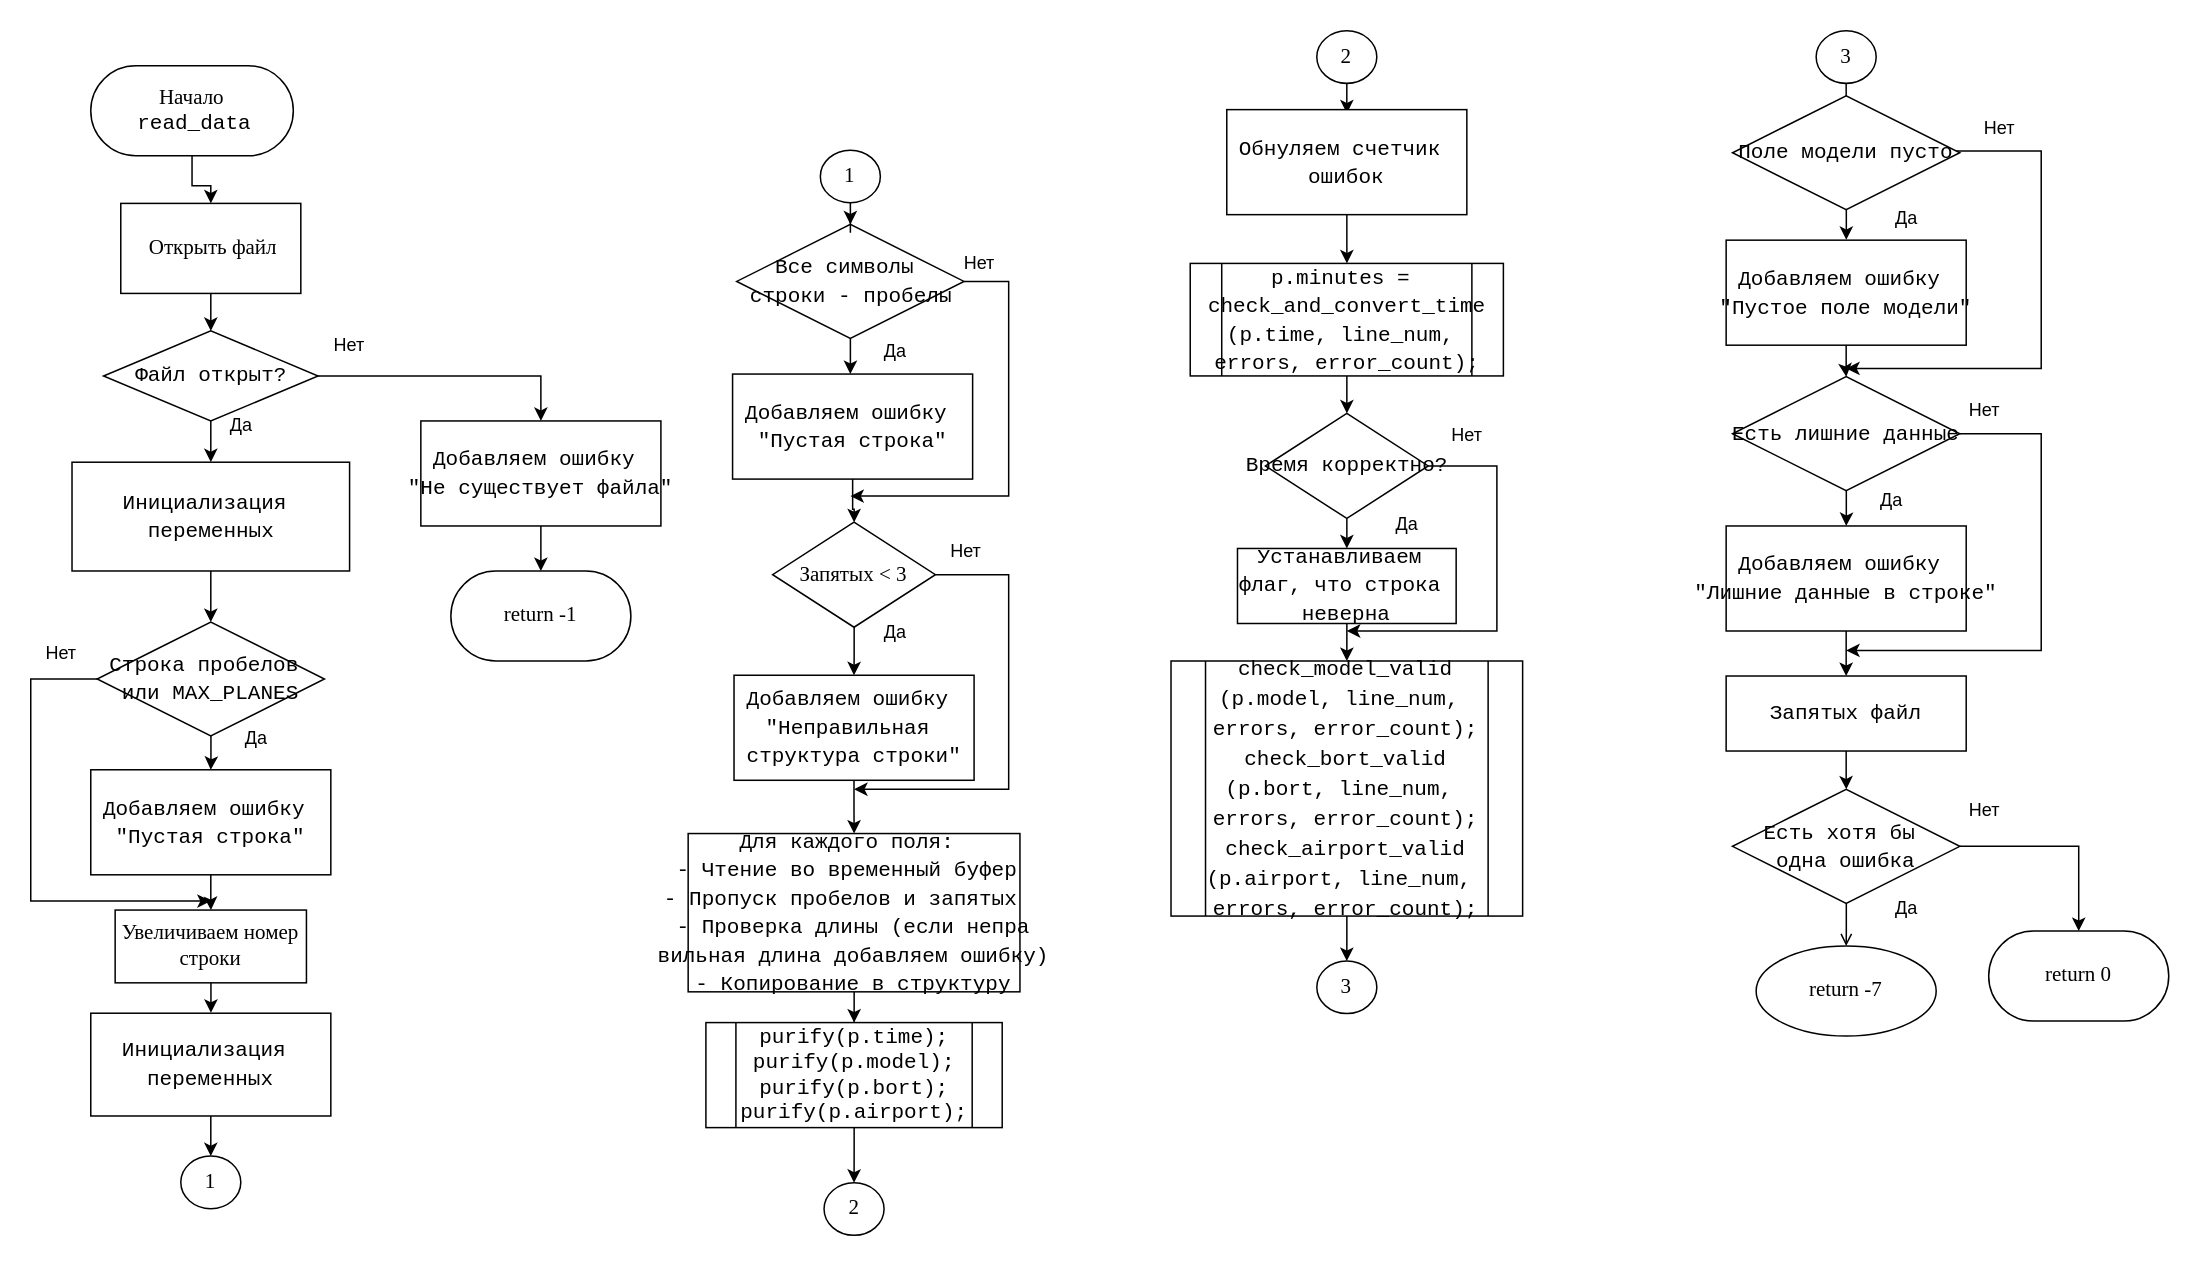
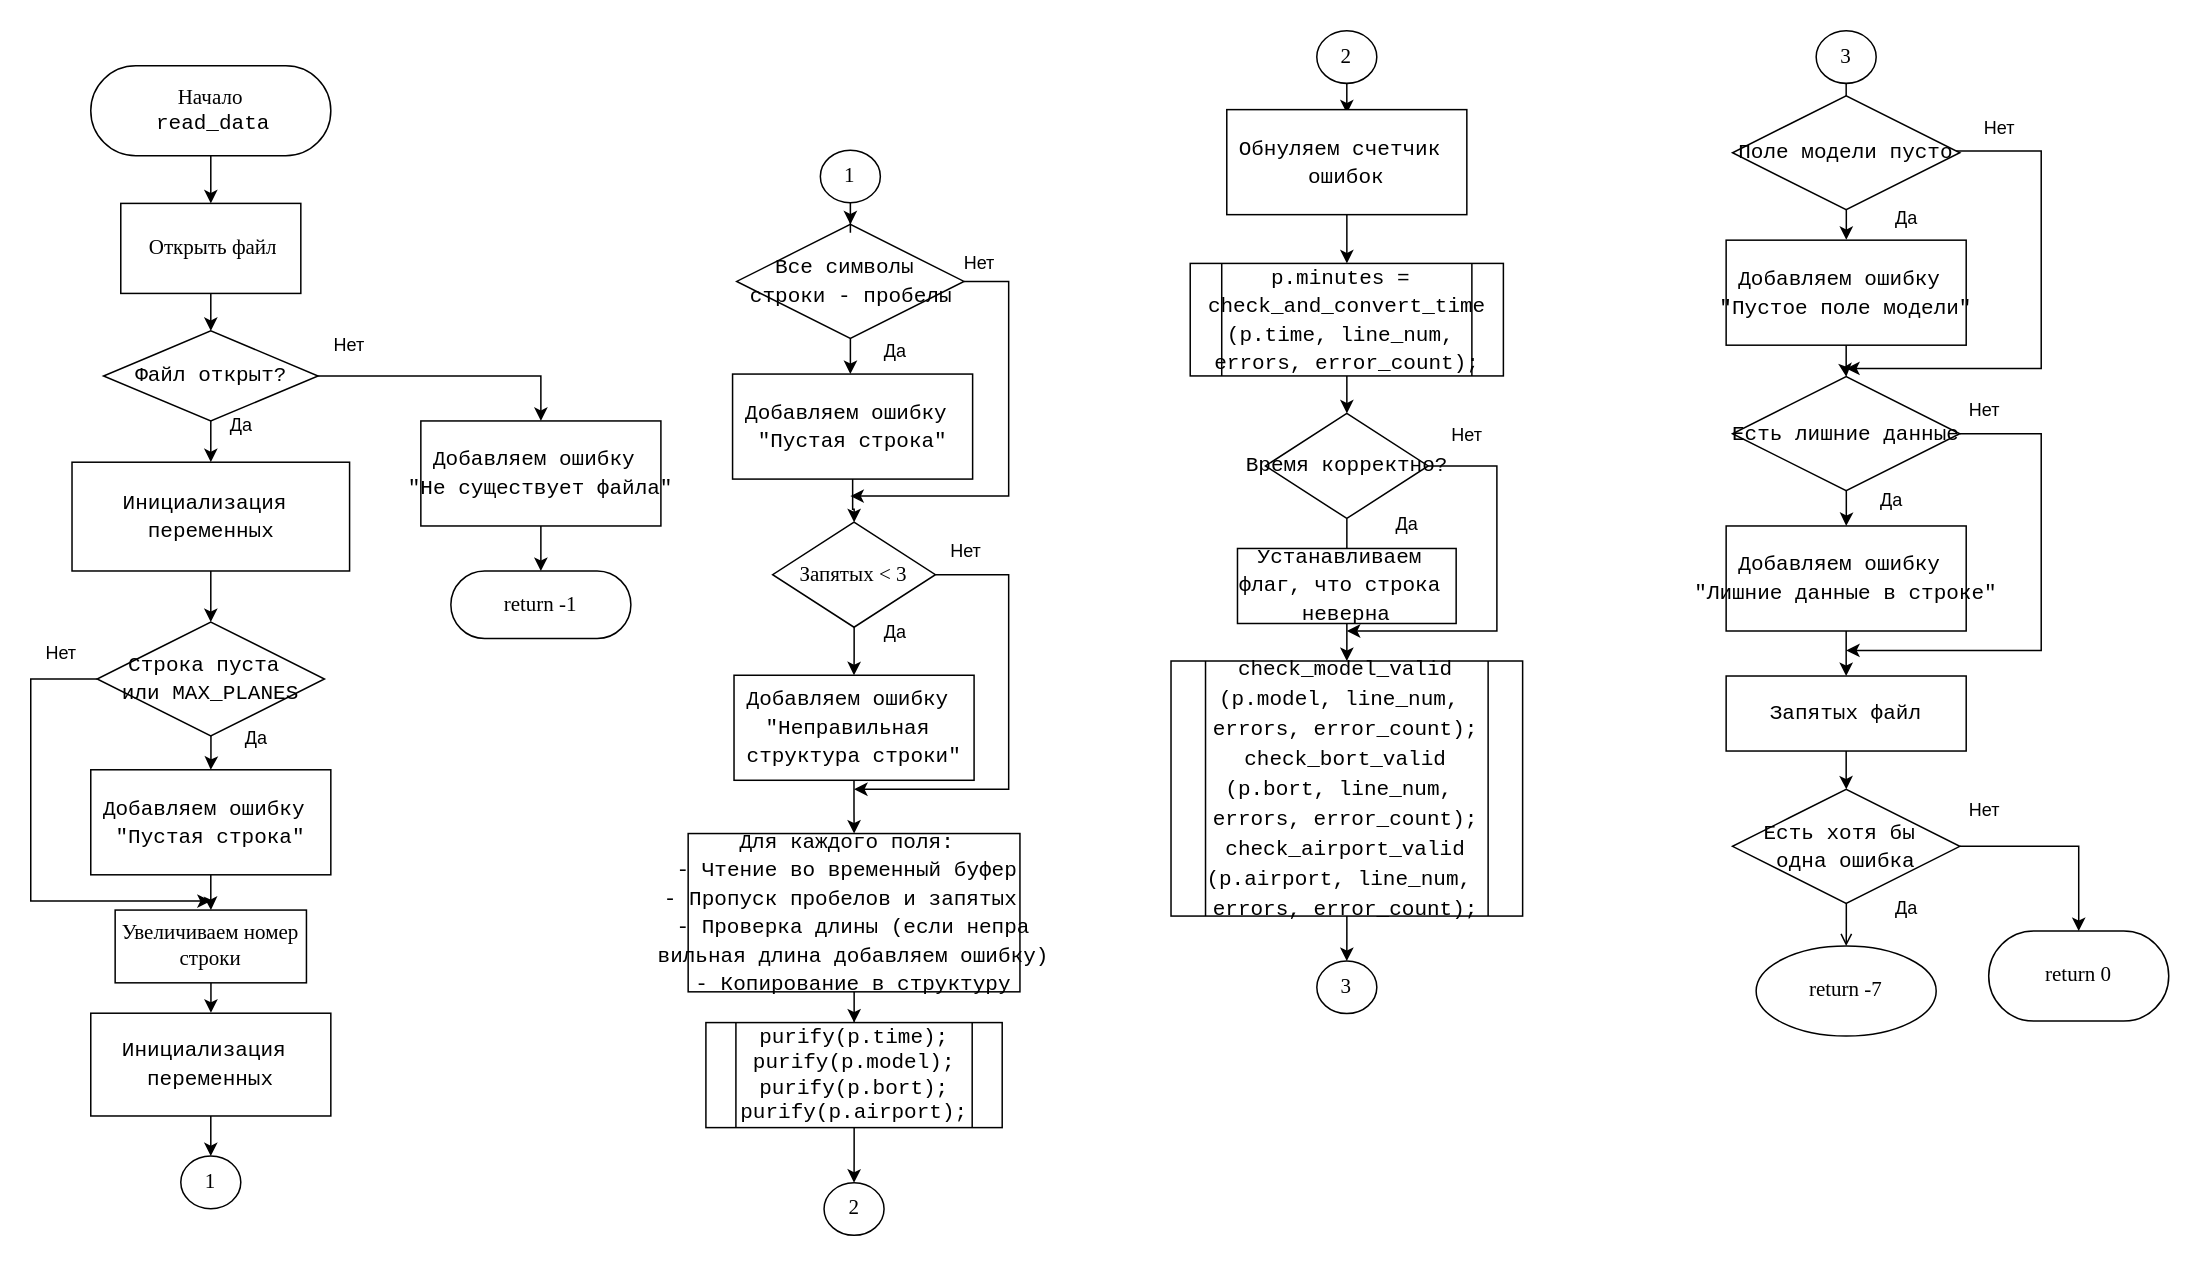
node "Начало read_data": size 203x90 -> 240x90
edge "Время корректно?" -> "Устанавливаем флаг, что строка неверна": arrowhead classic -> none
node "return -1": size 180x90 -> 180x68
node "Строка пробелов или MAX_PLANES": label "Строка пробелов или MAX_PLANES" -> "Строка пуста или MAX_PLANES"
